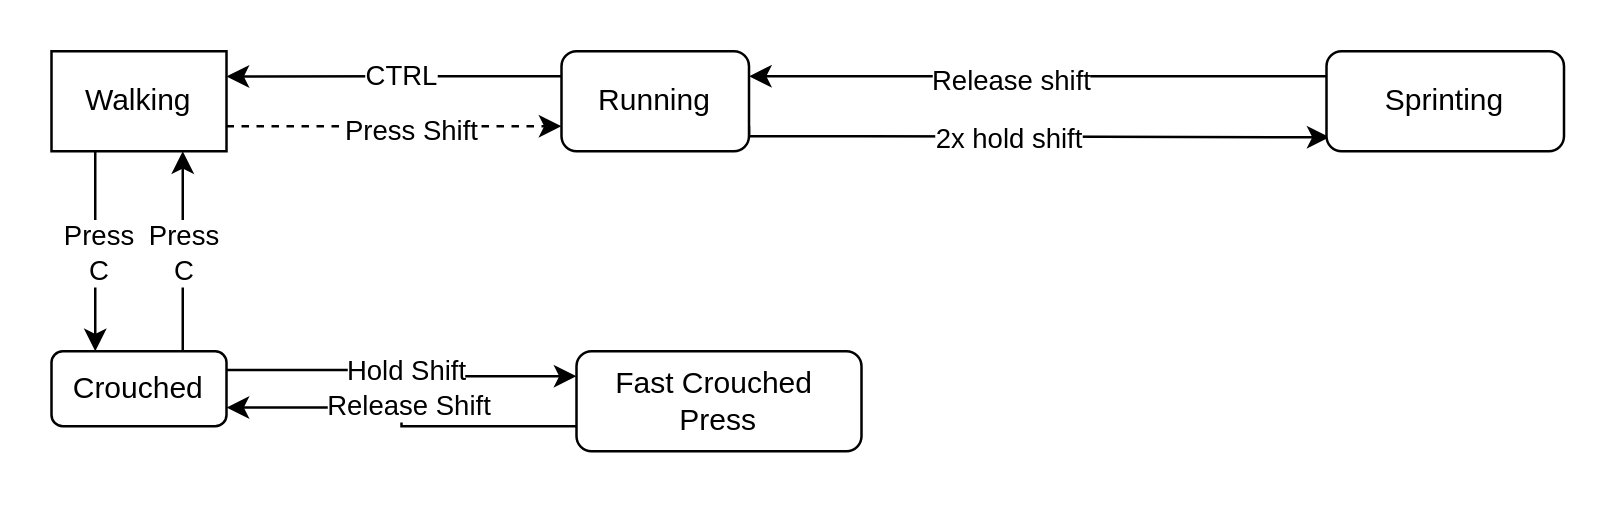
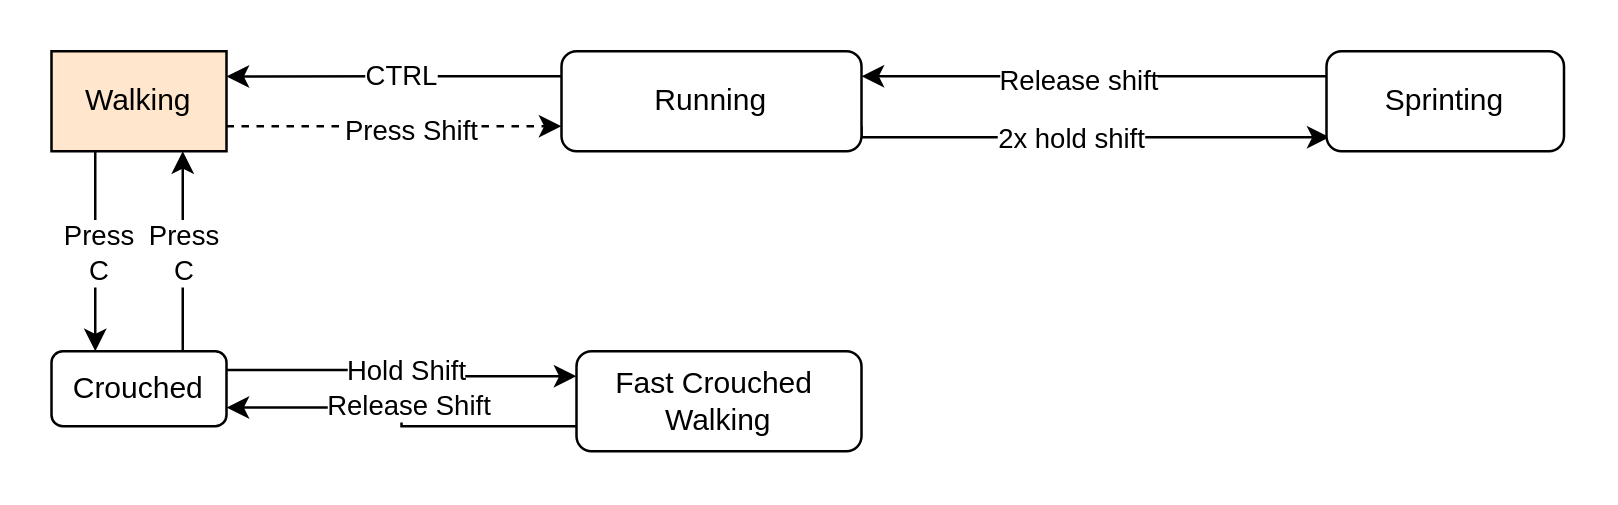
node "Walking": fillcolor #ffffff -> #ffe6cc
node "Running": size 188x100 -> 300x100
node "Fast Crouched Press": label "Fast Crouched Press" -> "Fast Crouched Walking"
